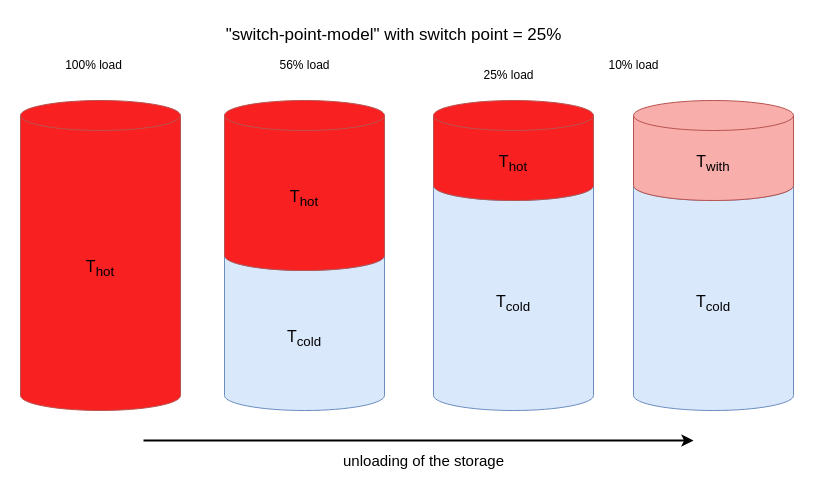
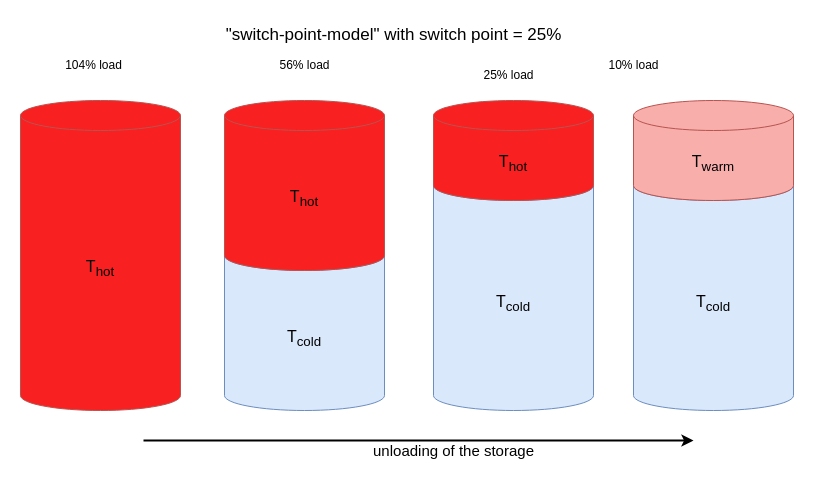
node "100% load": label "100% load" -> "104% load"
node "Twith": label "Twith" -> "Twarm"
node "unloading of the storage": moved (424, 461) -> (454, 451)
